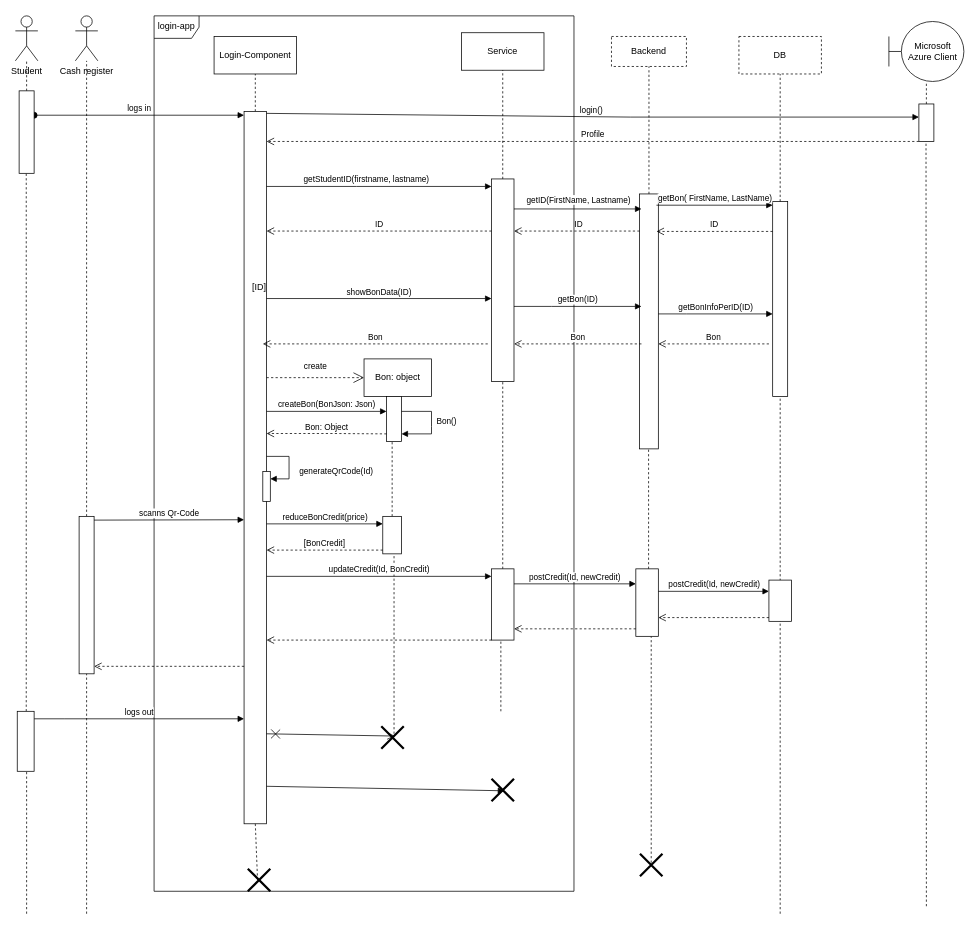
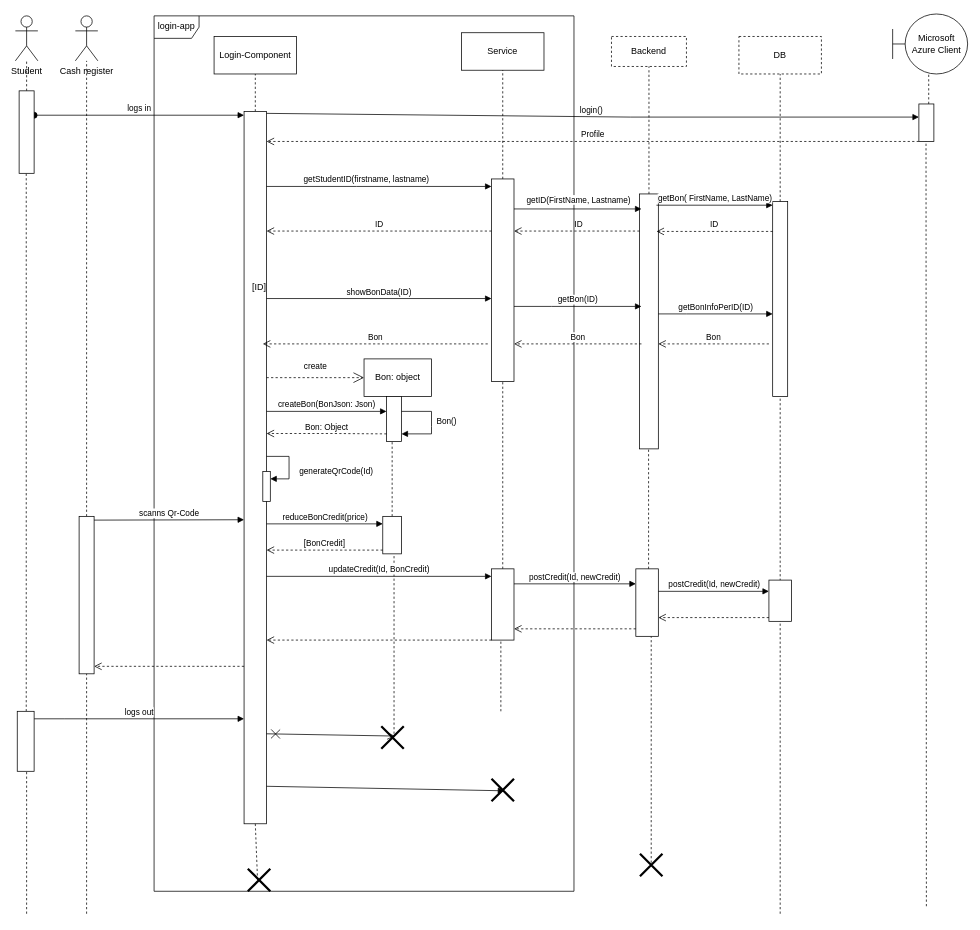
node "Microsoft Azure Client": moved (927, 51) -> (930, 44)
